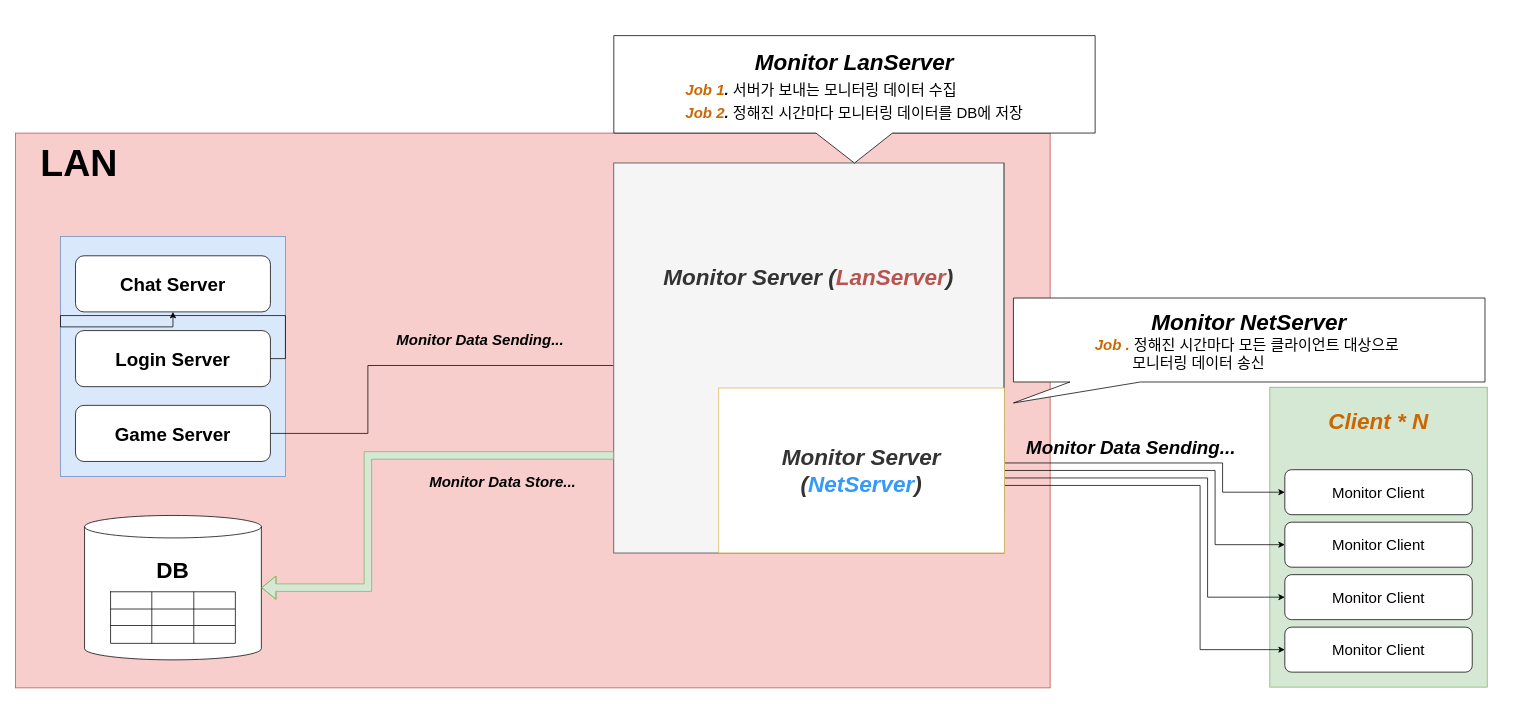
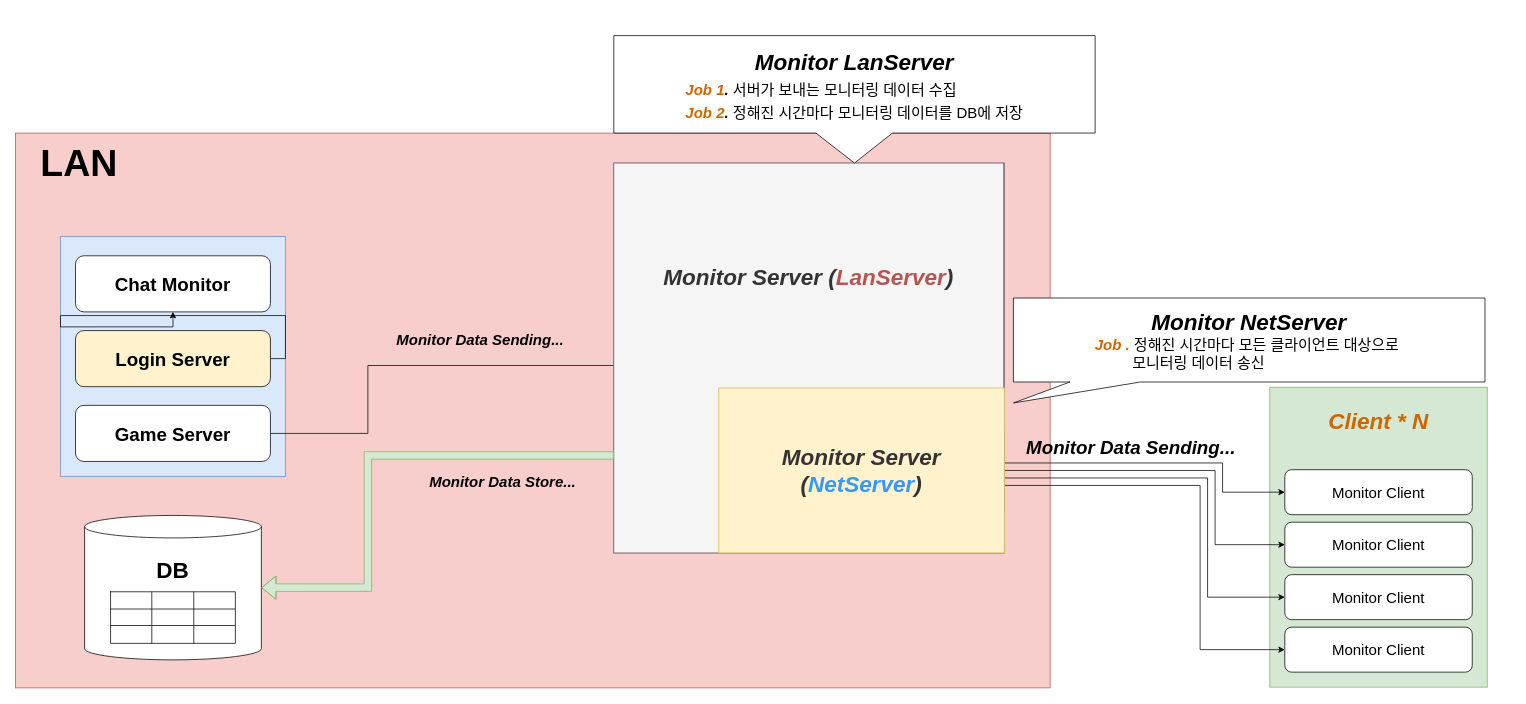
node "Chat Server": label "Chat Server" -> "Chat Monitor"
node "Login Server": fillcolor #ffffff -> #fff2cc
node "Monitor Server (NetServer)": fillcolor #ffffff -> #fff2cc
